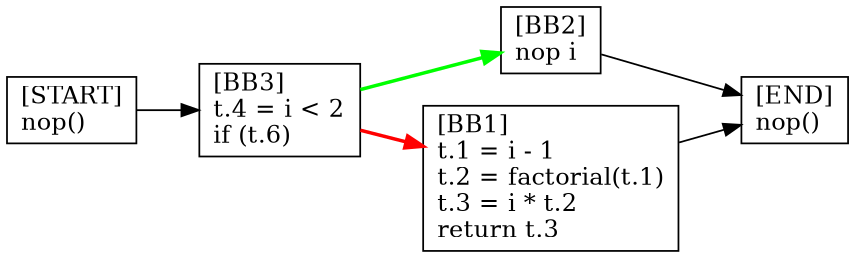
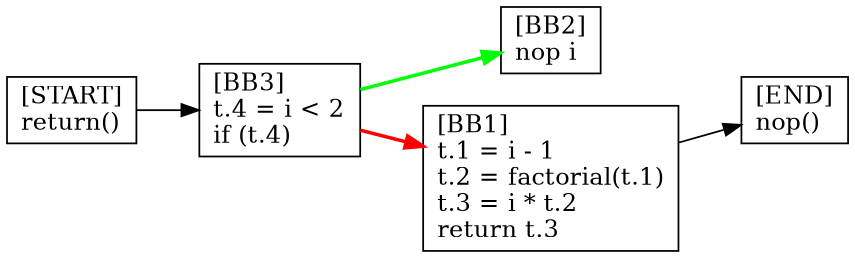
edge "[BB2] nop i" -> "[END] nop()": removed
node "[START] nop()": label "[START] nop()" -> "[START] return()"
node "[BB3] t.4 = i < 2 if (t.6)": label "[BB3] t.4 = i < 2 if (t.6)" -> "[BB3] t.4 = i < 2 if (t.4)"
